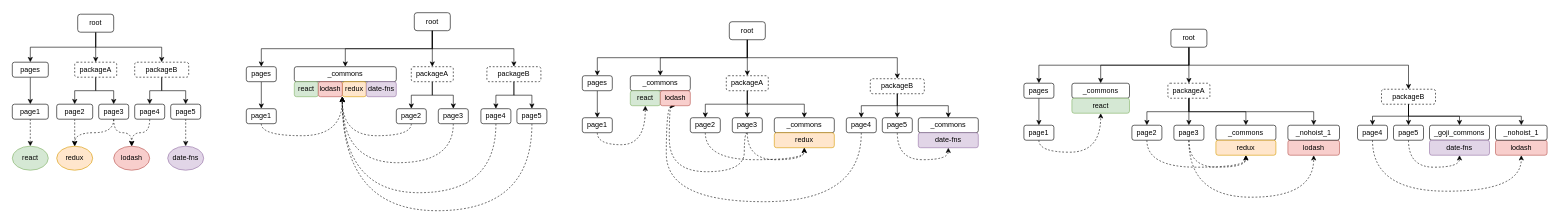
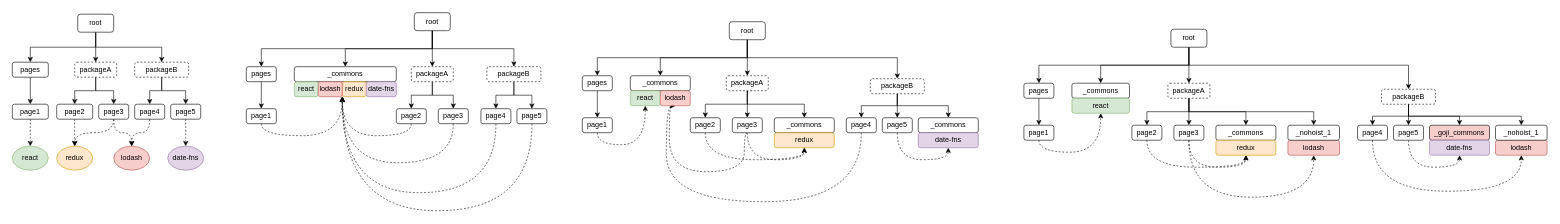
node "_goji_commons": fillcolor #ffffff -> #f8cecc
